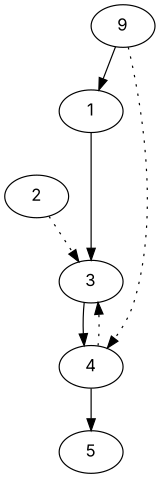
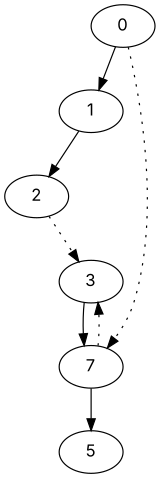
node "9": label "9" -> "0"
edge "1" -> "3": now "1" -> "2"
node "4": label "4" -> "7"
